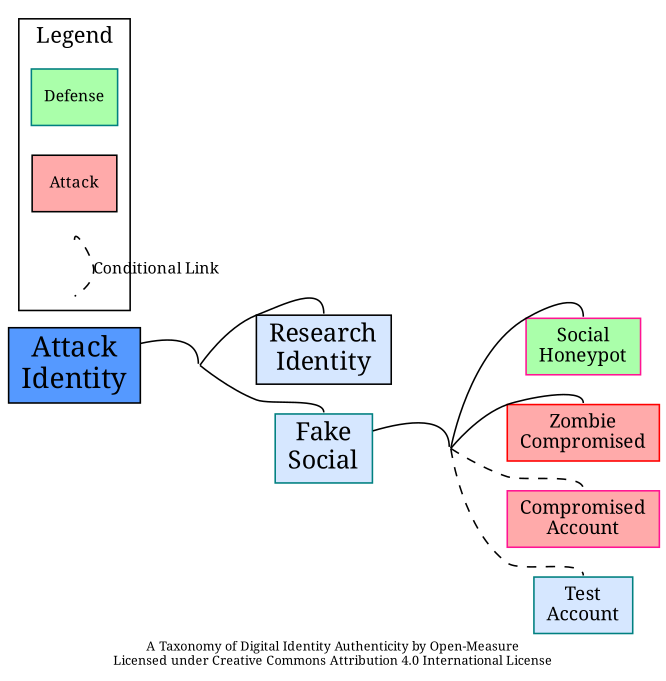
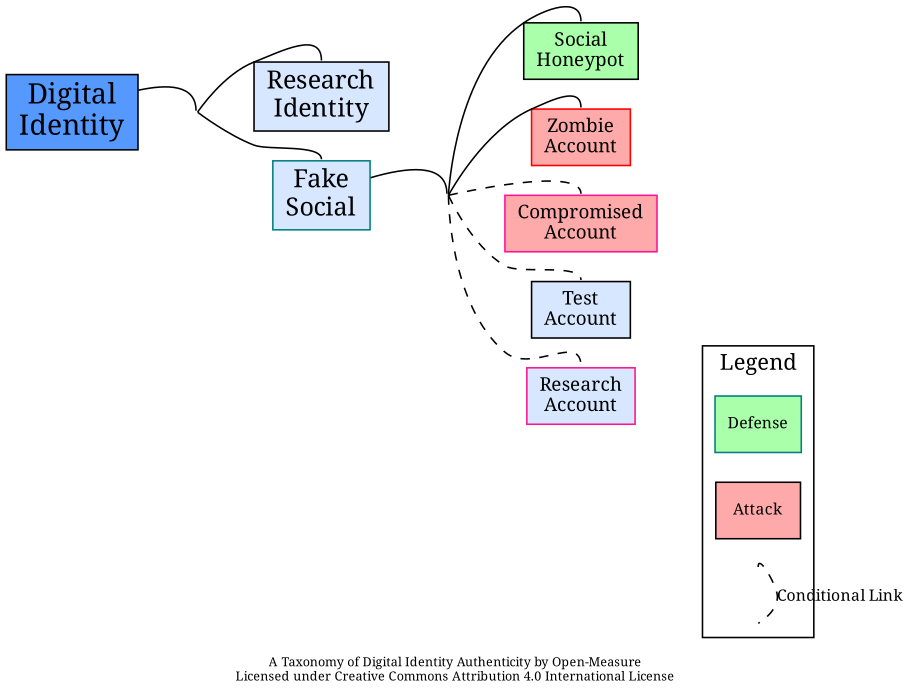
node "Social Honeypot": color deeppink -> black
node "Attack Identity": label "Attack Identity" -> "Digital Identity"
node "Research Account": added
node "Zombie Compromised": label "Zombie Compromised" -> "Zombie Account"
node "Test Account": color teal -> black
